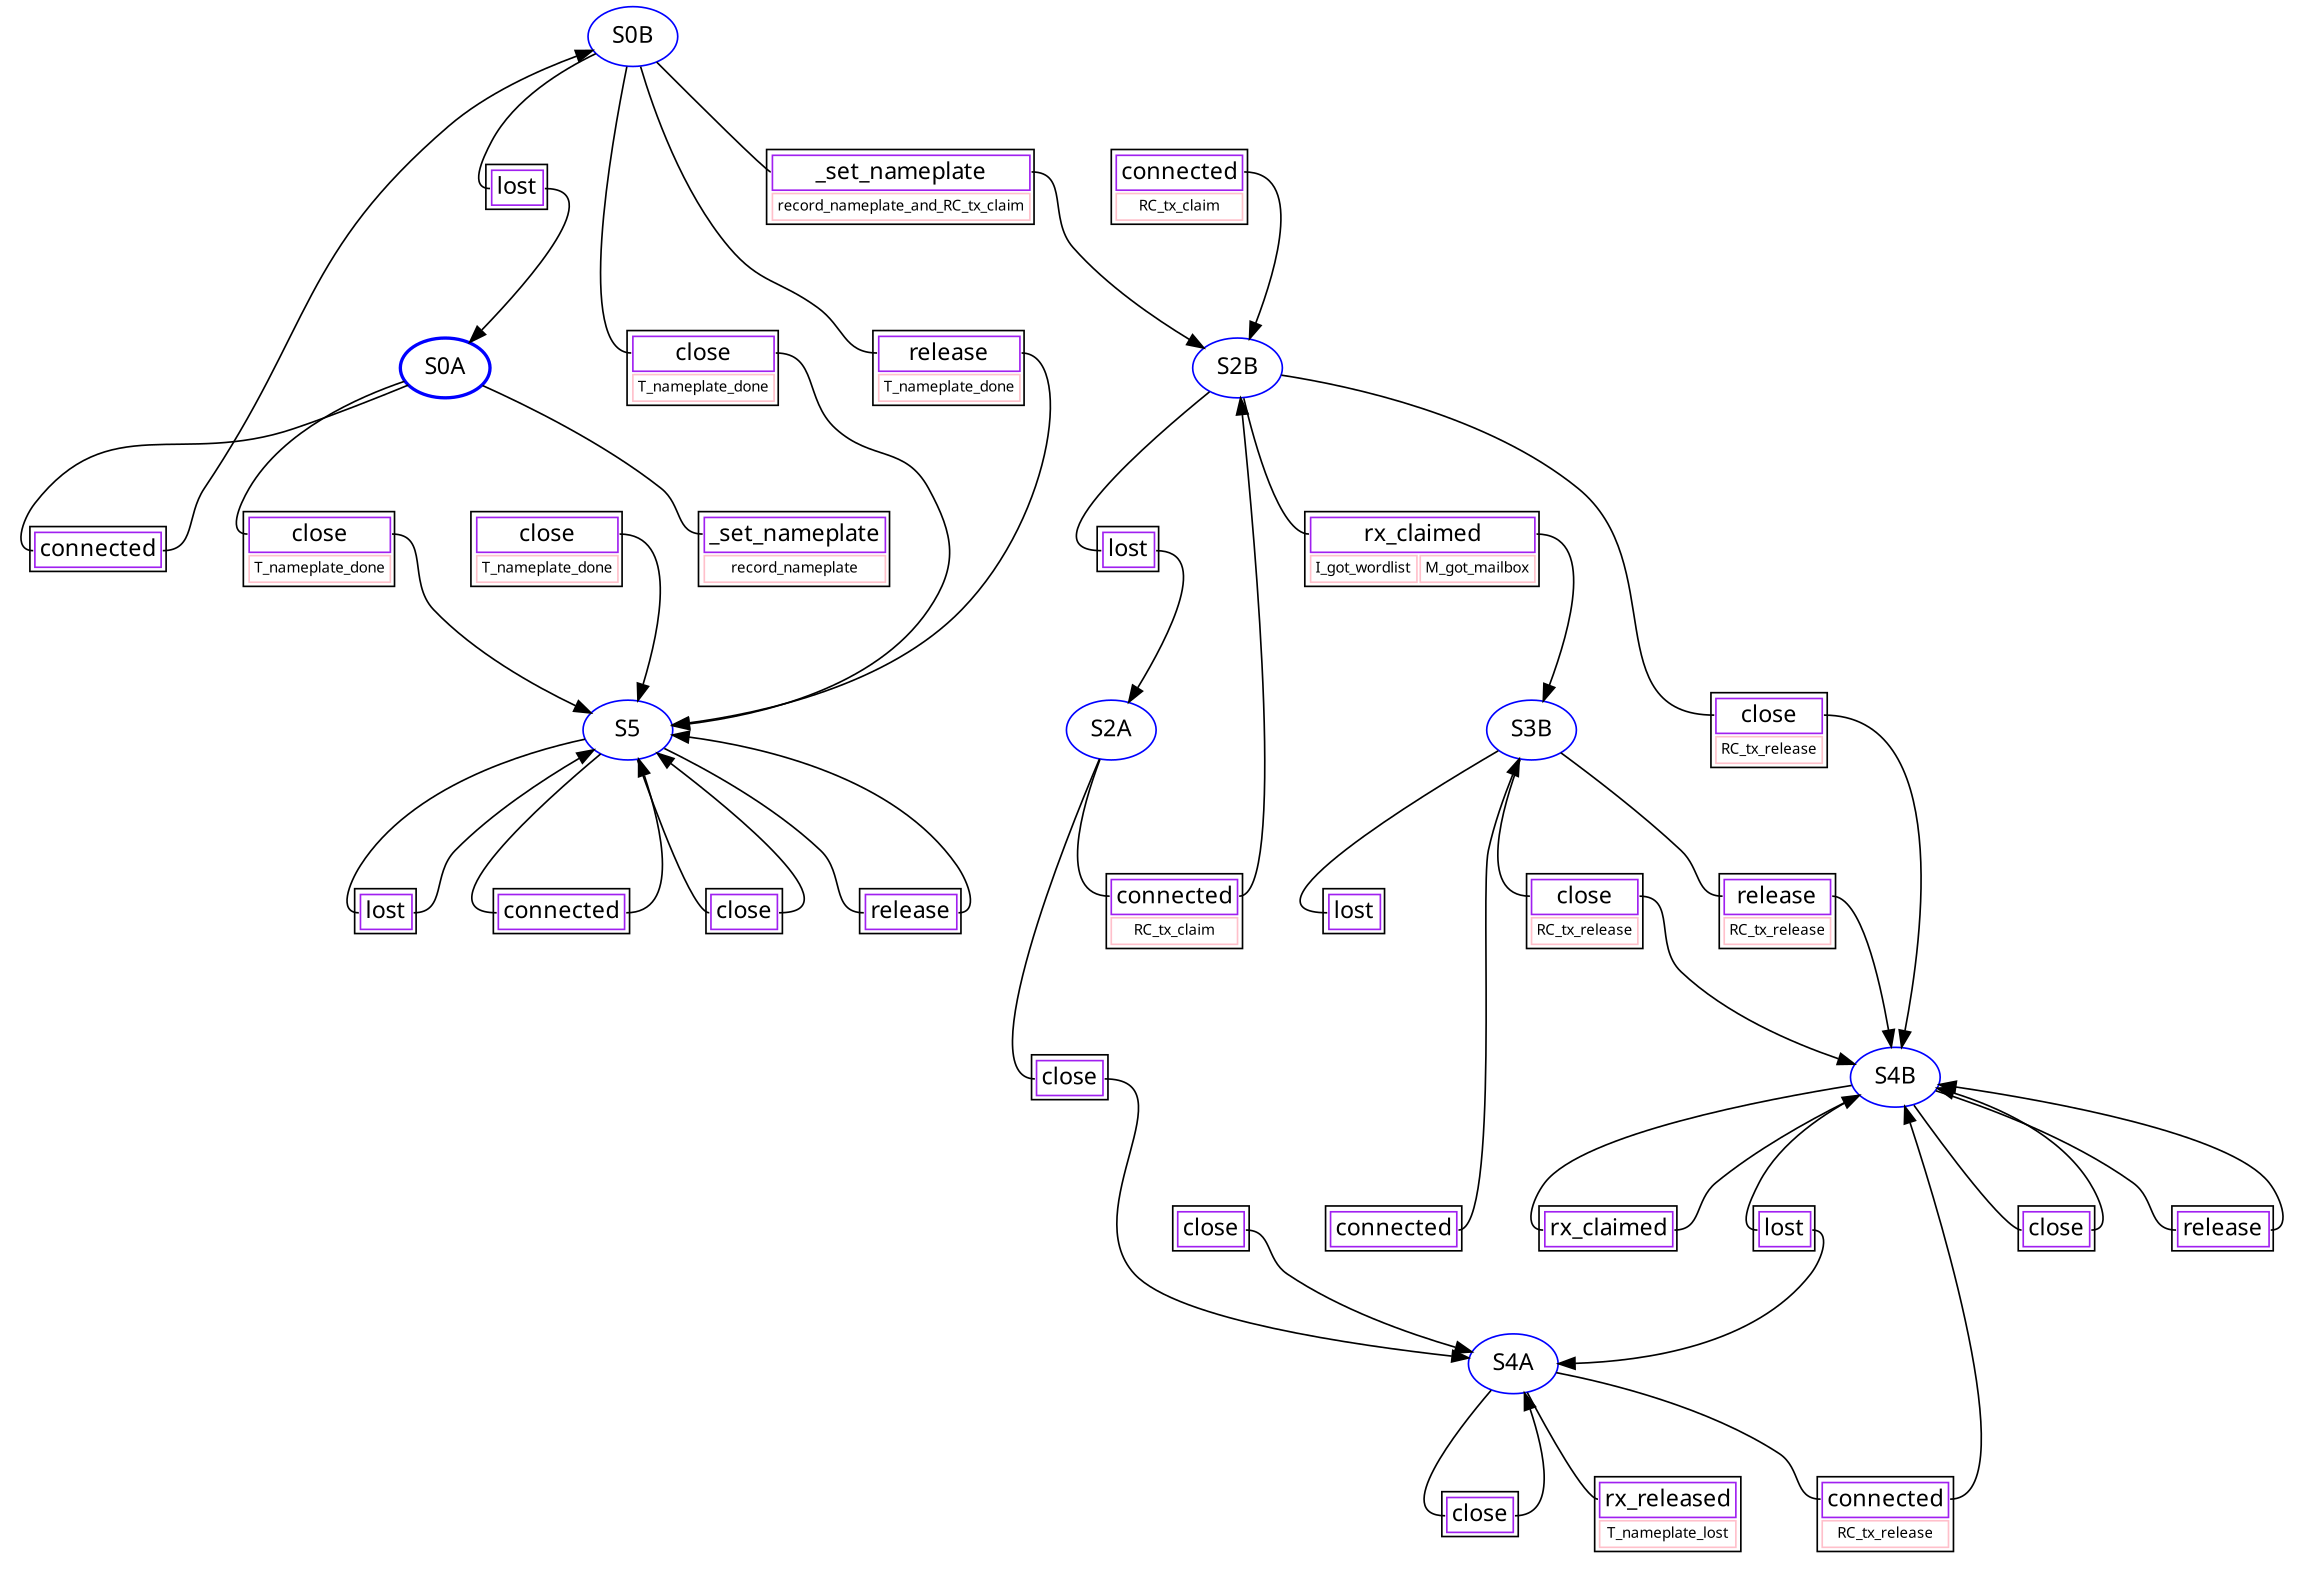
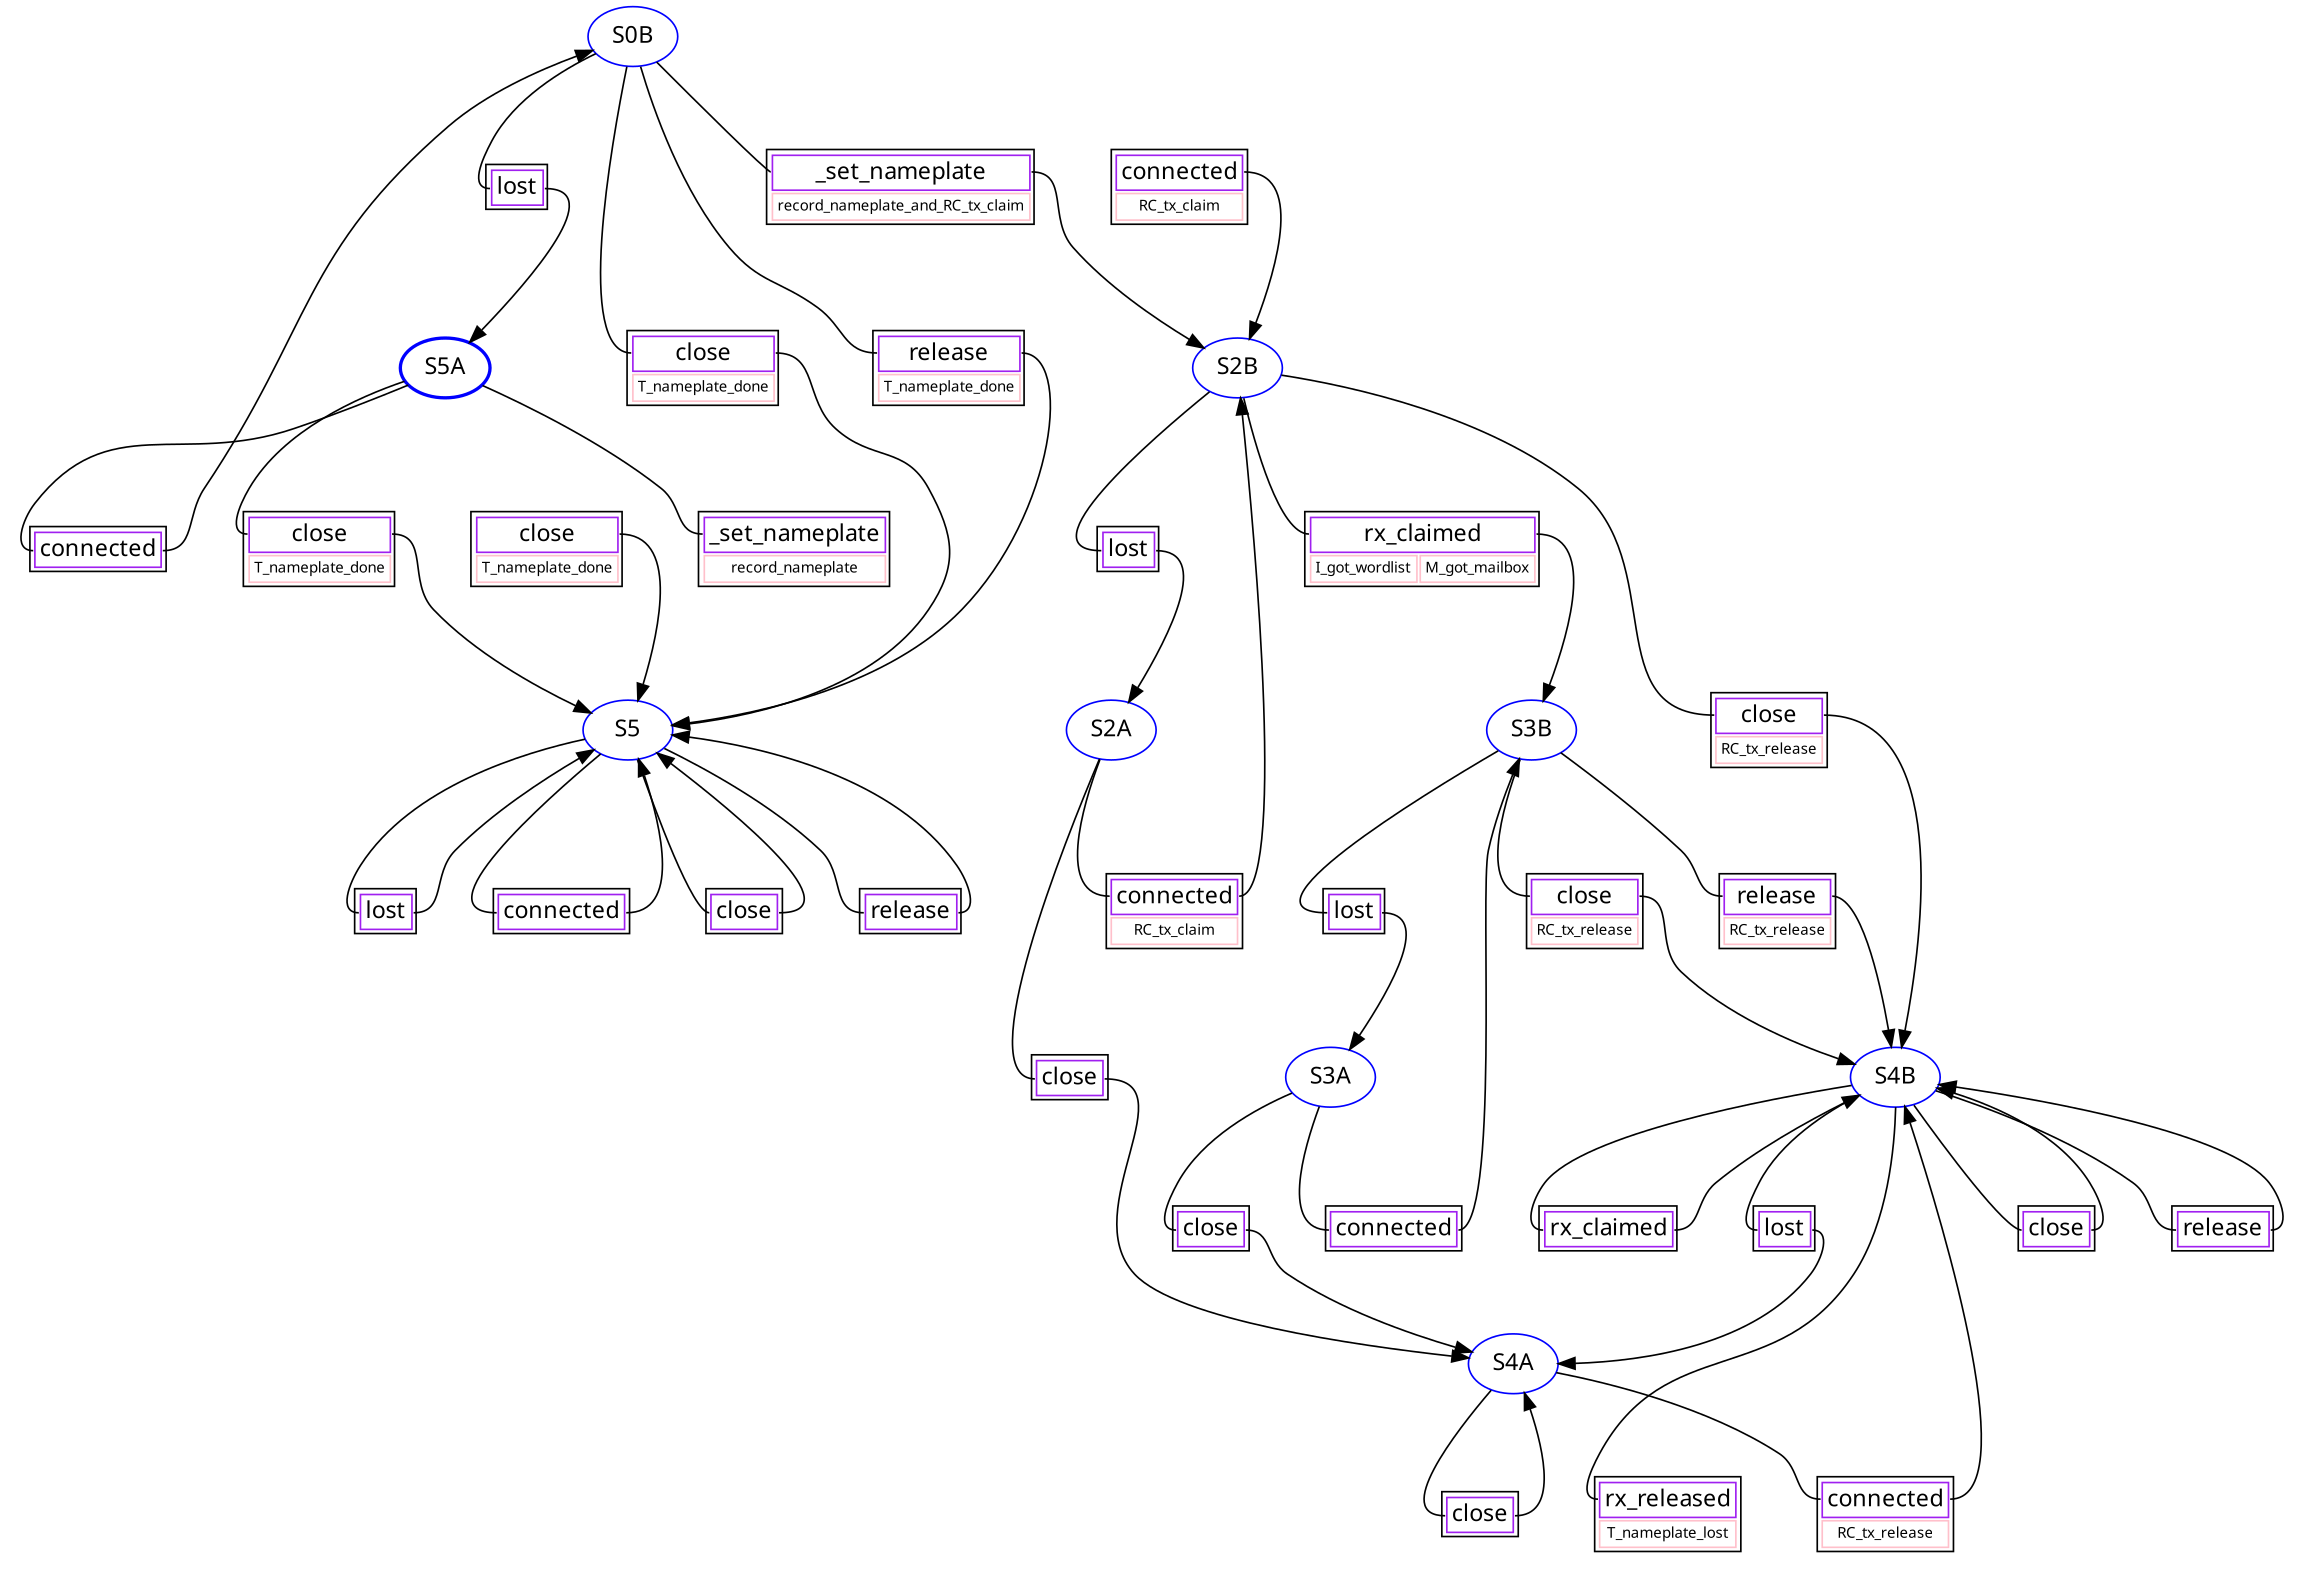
node "S0A": label "S0A" -> "S5A"
node "S3A": added
edge "S4A" -- "rx_released": now "S4B" -- "rx_released"
